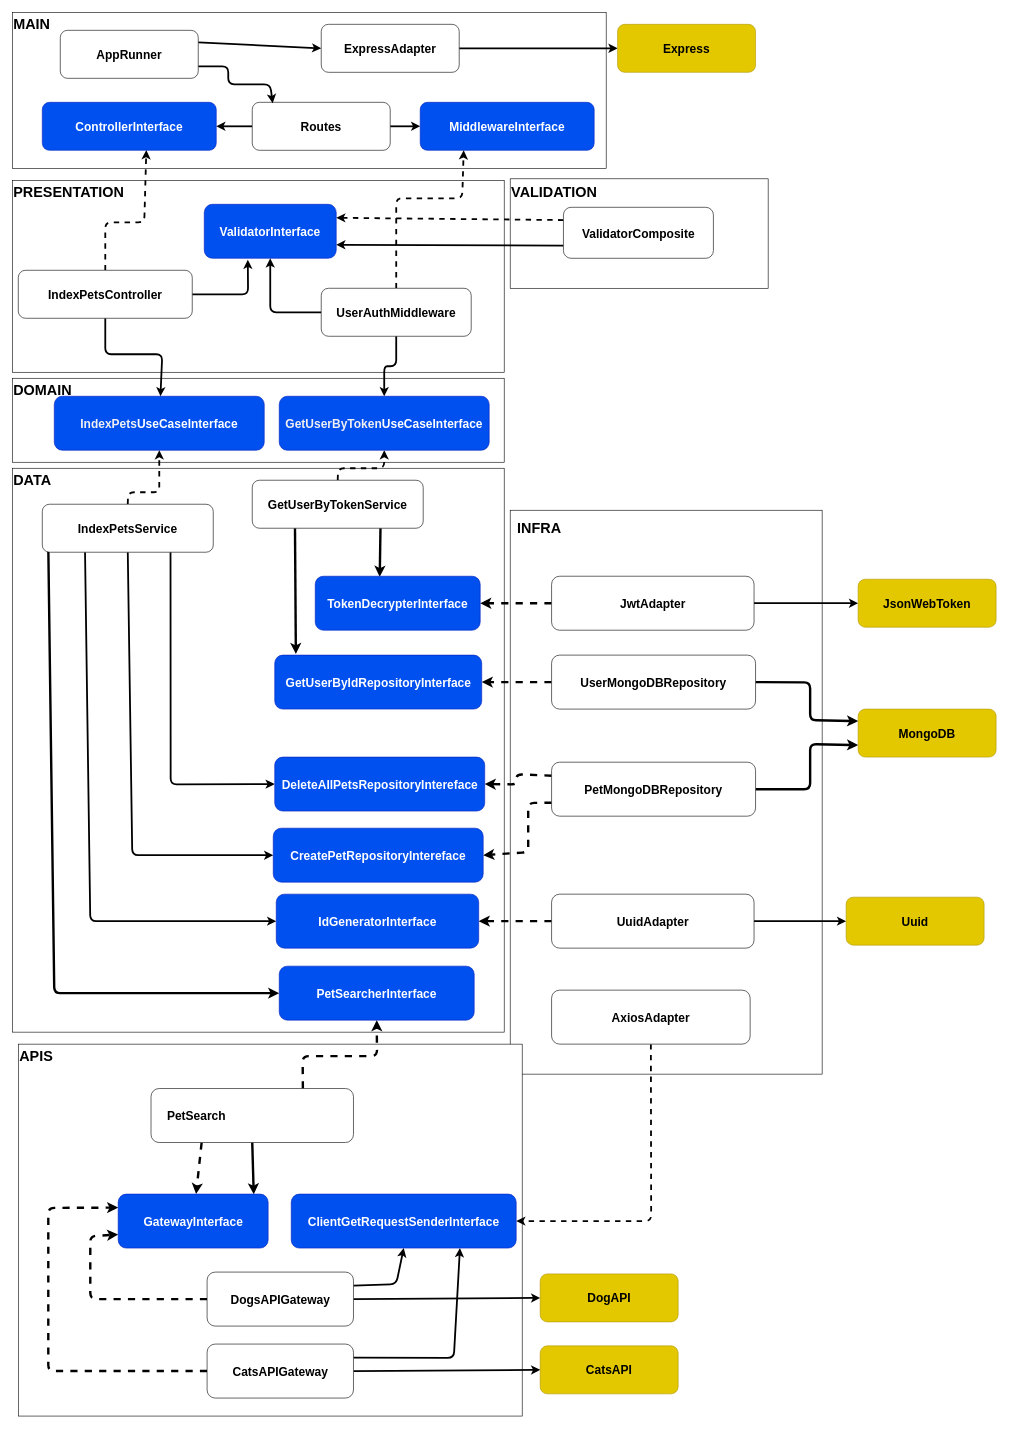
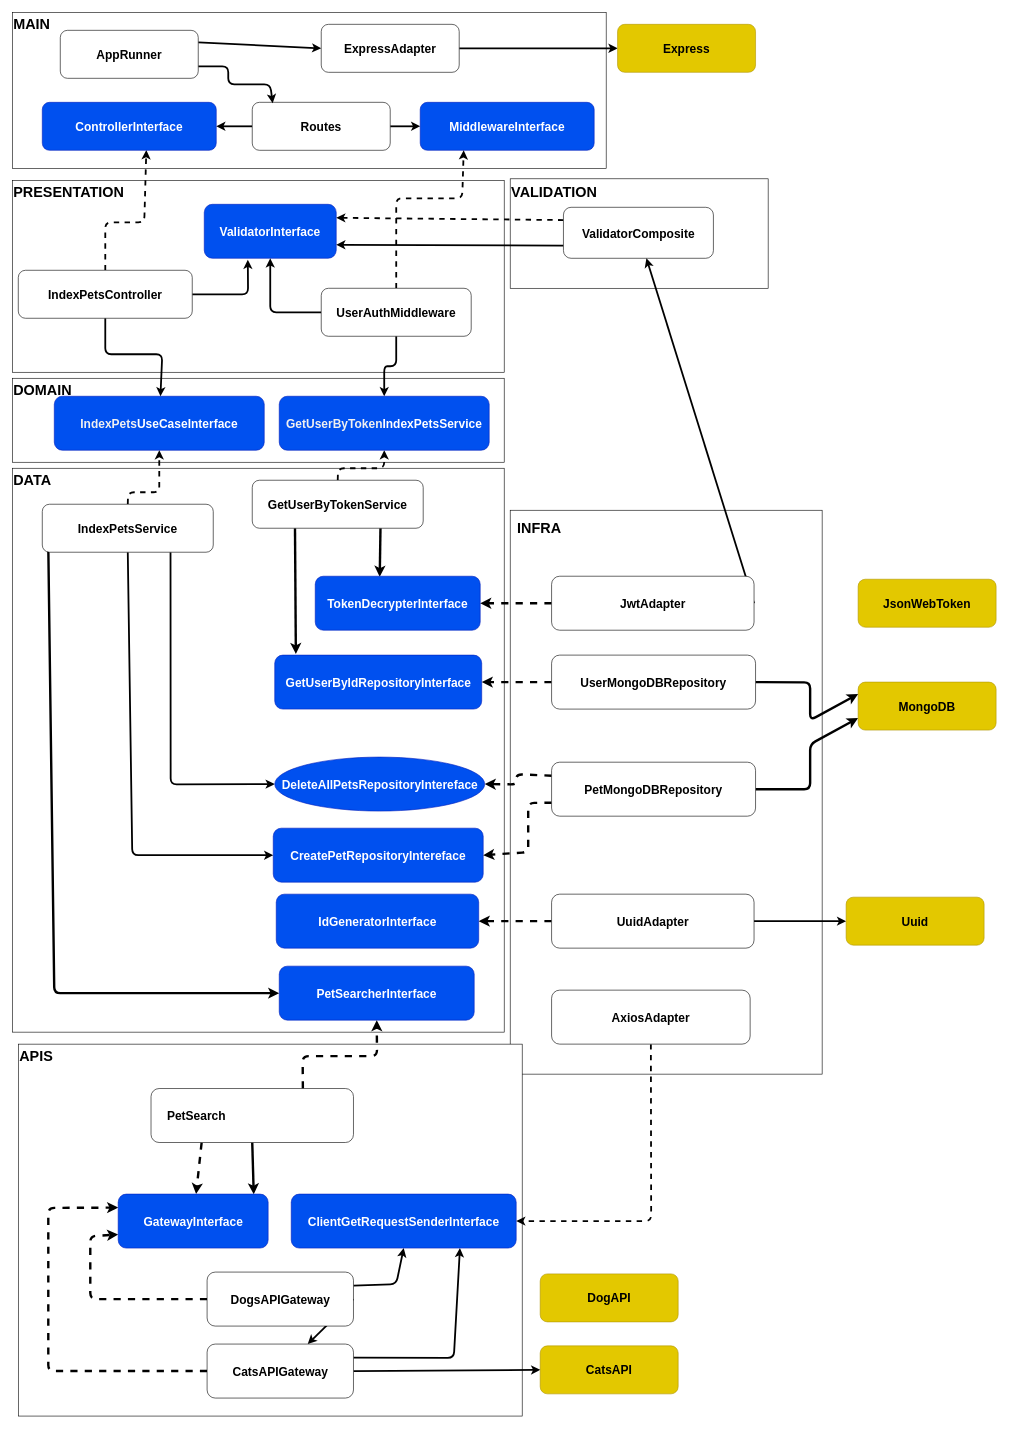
node "GetUserByTokenUseCaseInterface": label "GetUserByTokenUseCaseInterface" -> "GetUserByTokenIndexPetsService"
edge "JwtAdapter" -> "JsonWebToken": now "JwtAdapter" -> "ValidatorComposite"
node "MongoDB": moved (927, 733) -> (927, 706)
node "DeleteAllPetsRepositoryIntereface": shape rounded rectangle -> ellipse
edge "IndexPetsService" -> "IdGeneratorInterface": removed
edge "DogsAPIGateway" -> "DogAPI": now "DogsAPIGateway" -> "CatsAPIGateway"
